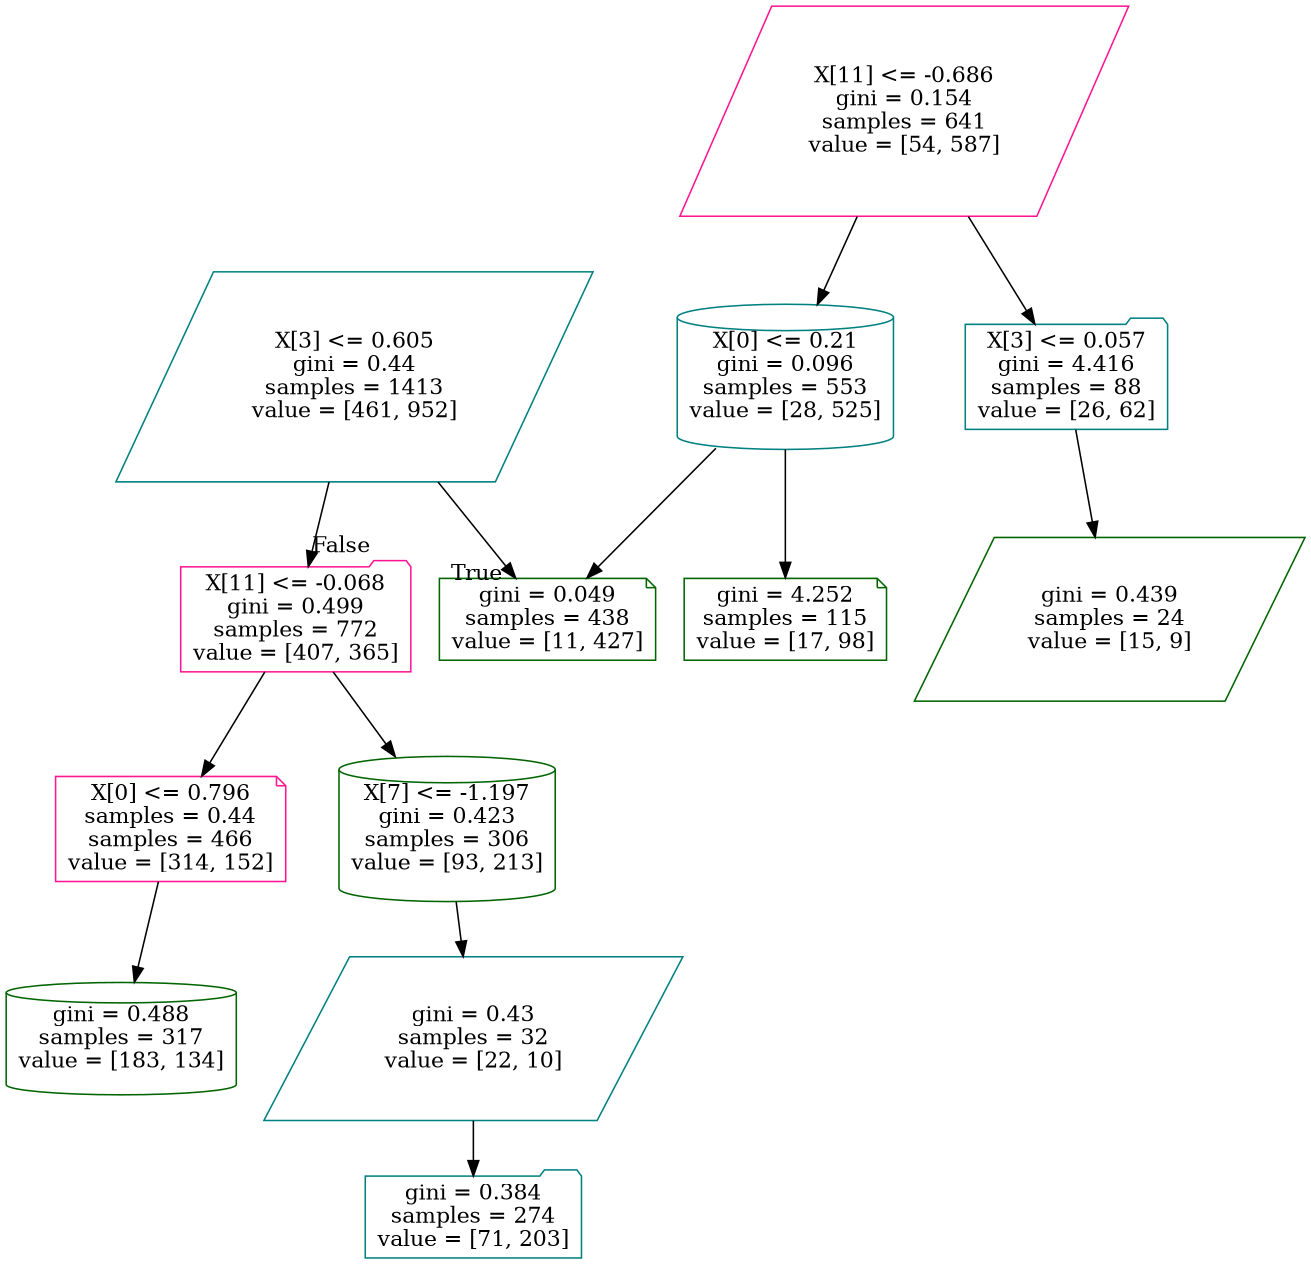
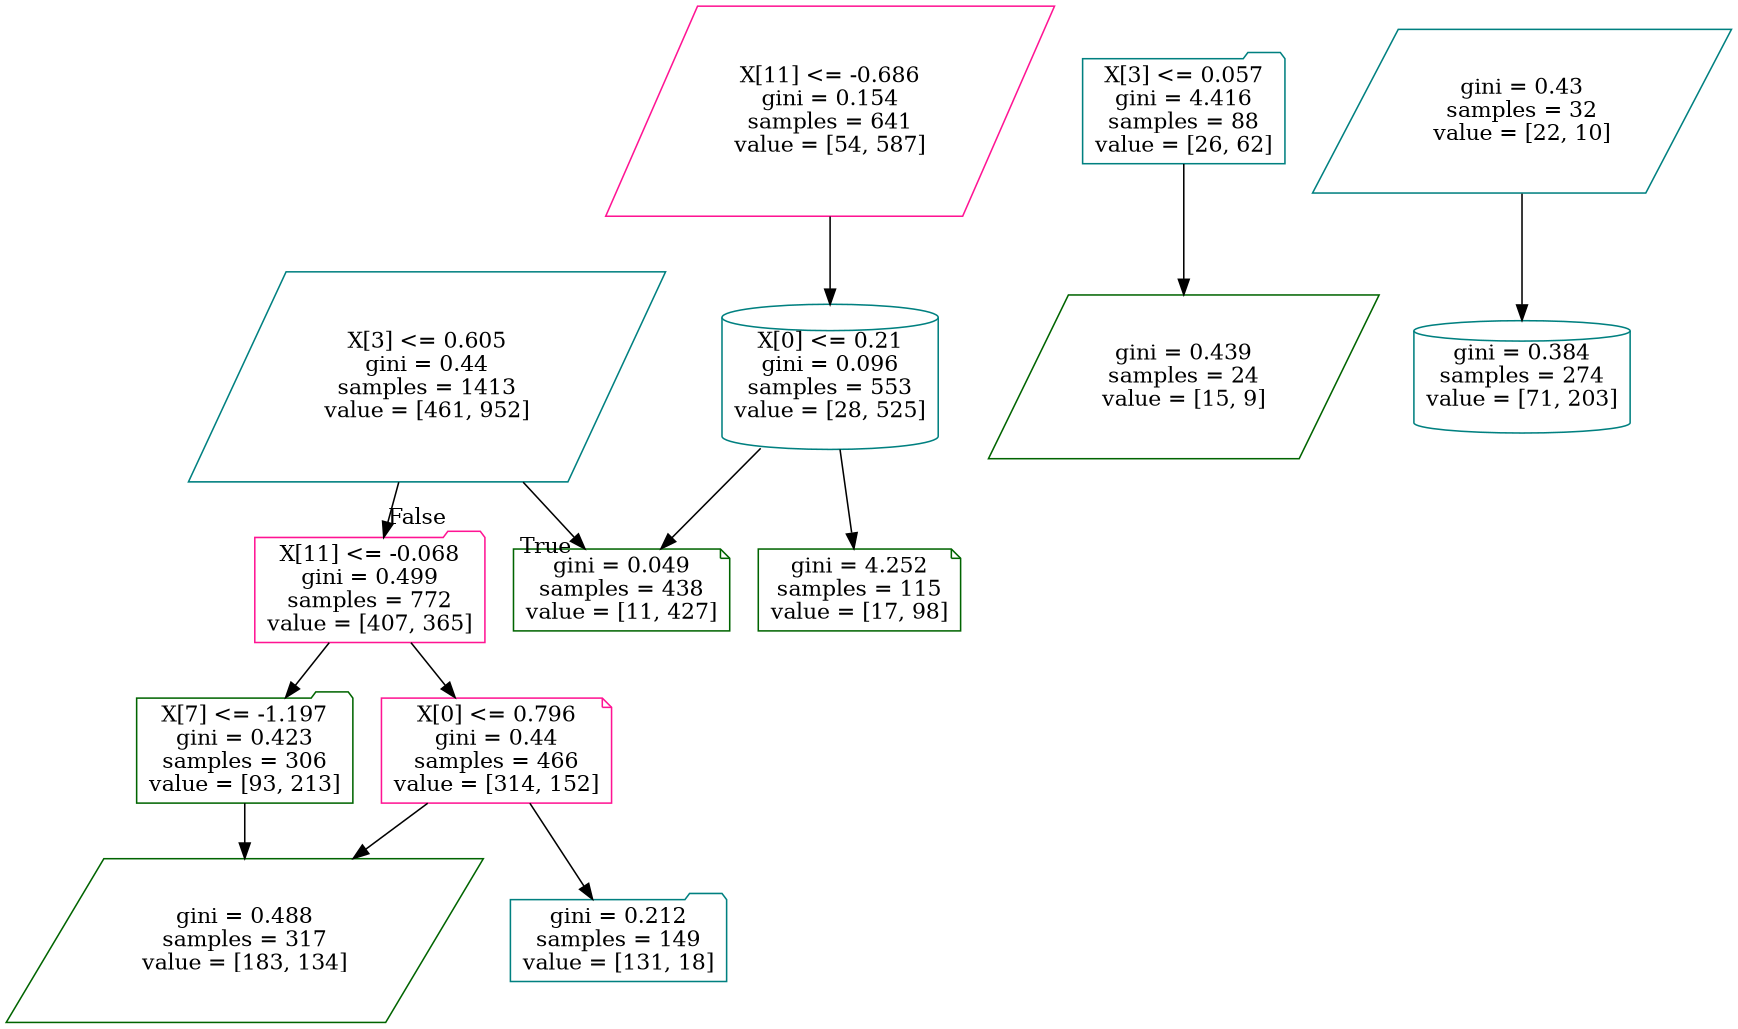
edge "X[11] <= -0.686 gini = 0.154 samples = 641 value = [54, 587]" -> "X[3] <= 0.057 gini = 4.416 samples = 88 value = [26, 62]": removed
node "X[0] <= 0.796 samples = 0.44 samples = 466 value = [314, 152]": label "X[0] <= 0.796 samples = 0.44 samples = 466 value = [314, 152]" -> "X[0] <= 0.796 gini = 0.44 samples = 466 value = [314, 152]"
node "X[7] <= -1.197 gini = 0.423 samples = 306 value = [93, 213]": shape cylinder -> folder
edge "X[7] <= -1.197 gini = 0.423 samples = 306 value = [93, 213]" -> "gini = 0.43 samples = 32 value = [22, 10]": now "X[7] <= -1.197 gini = 0.423 samples = 306 value = [93, 213]" -> "gini = 0.488 samples = 317 value = [183, 134]"
node "gini = 0.212 samples = 149 value = [131, 18]": added
node "gini = 0.488 samples = 317 value = [183, 134]": shape cylinder -> parallelogram
node "gini = 0.384 samples = 274 value = [71, 203]": shape folder -> cylinder
